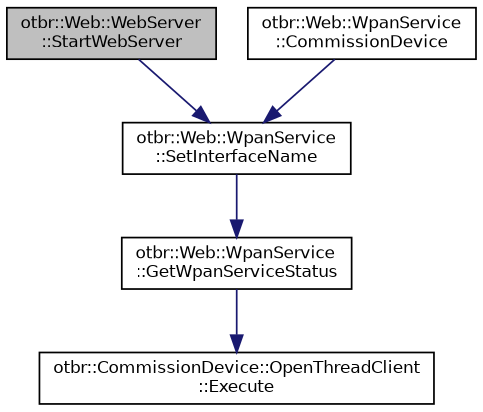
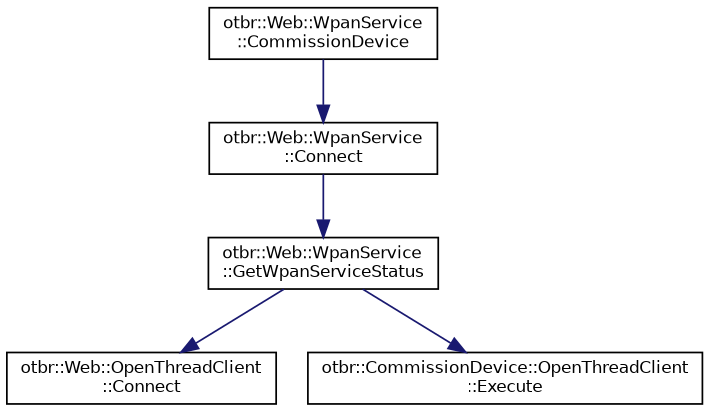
node "otbr::Web::WebServer ::StartWebServer": removed
node "otbr::Web::WpanService ::SetInterfaceName": label "otbr::Web::WpanService ::SetInterfaceName" -> "otbr::Web::WpanService ::Connect"
node "otbr::Web::OpenThreadClient ::Connect": added
